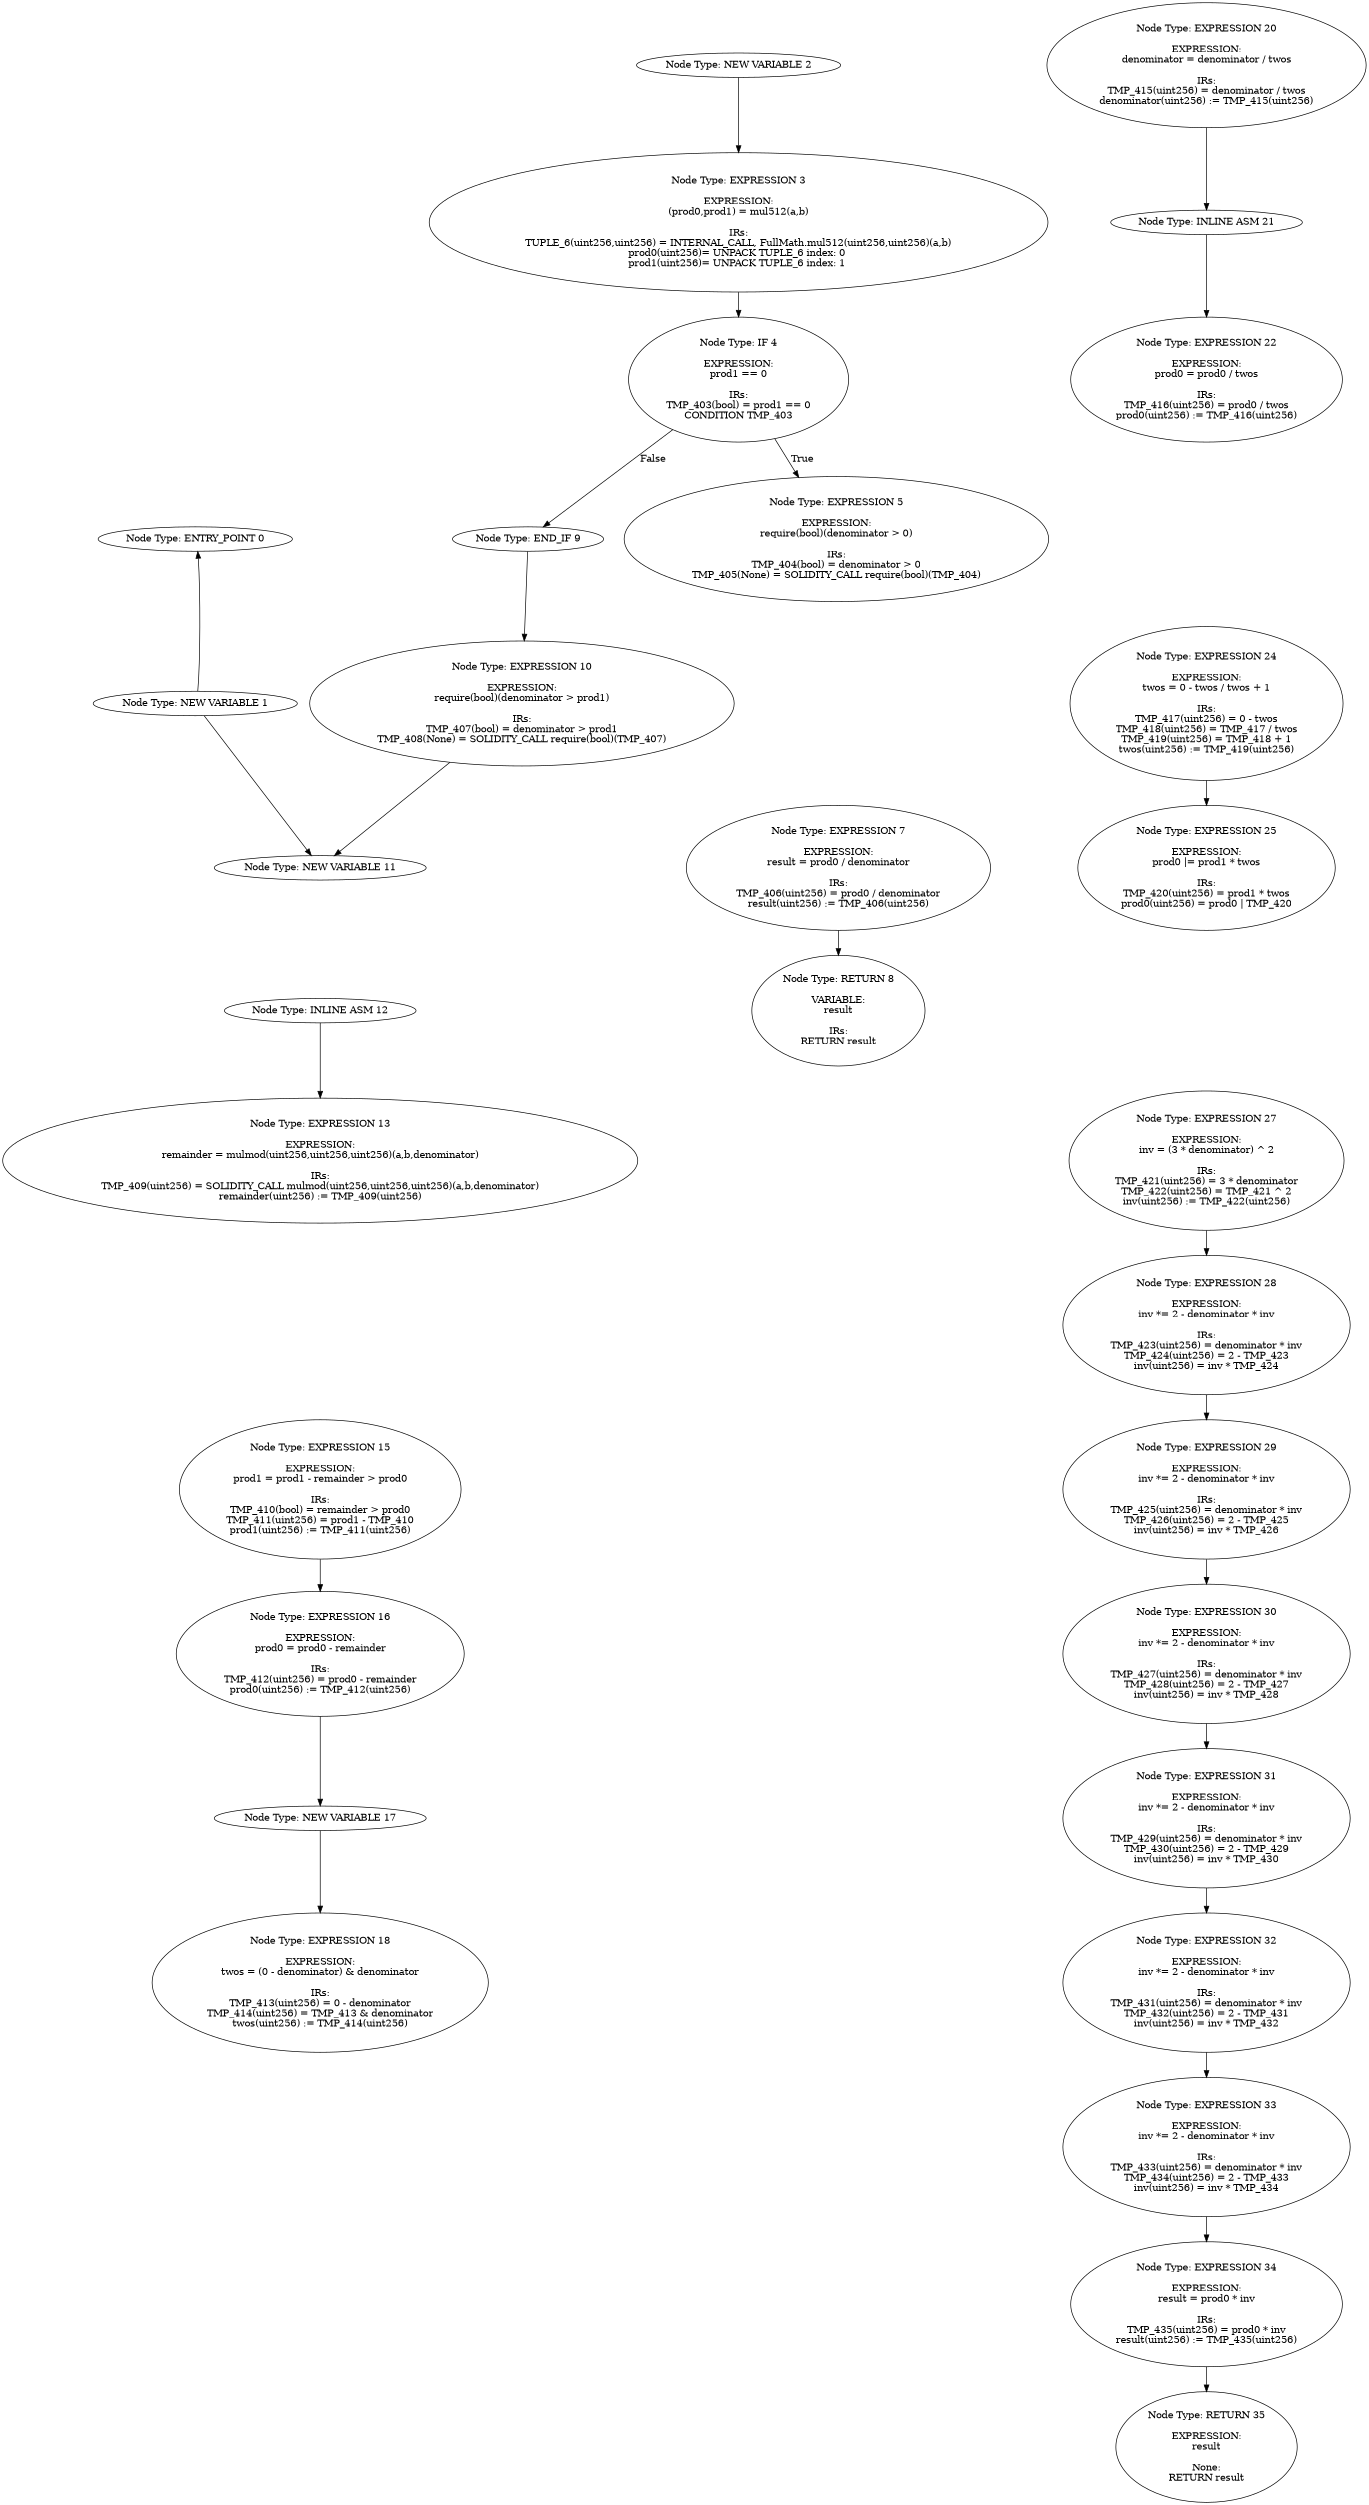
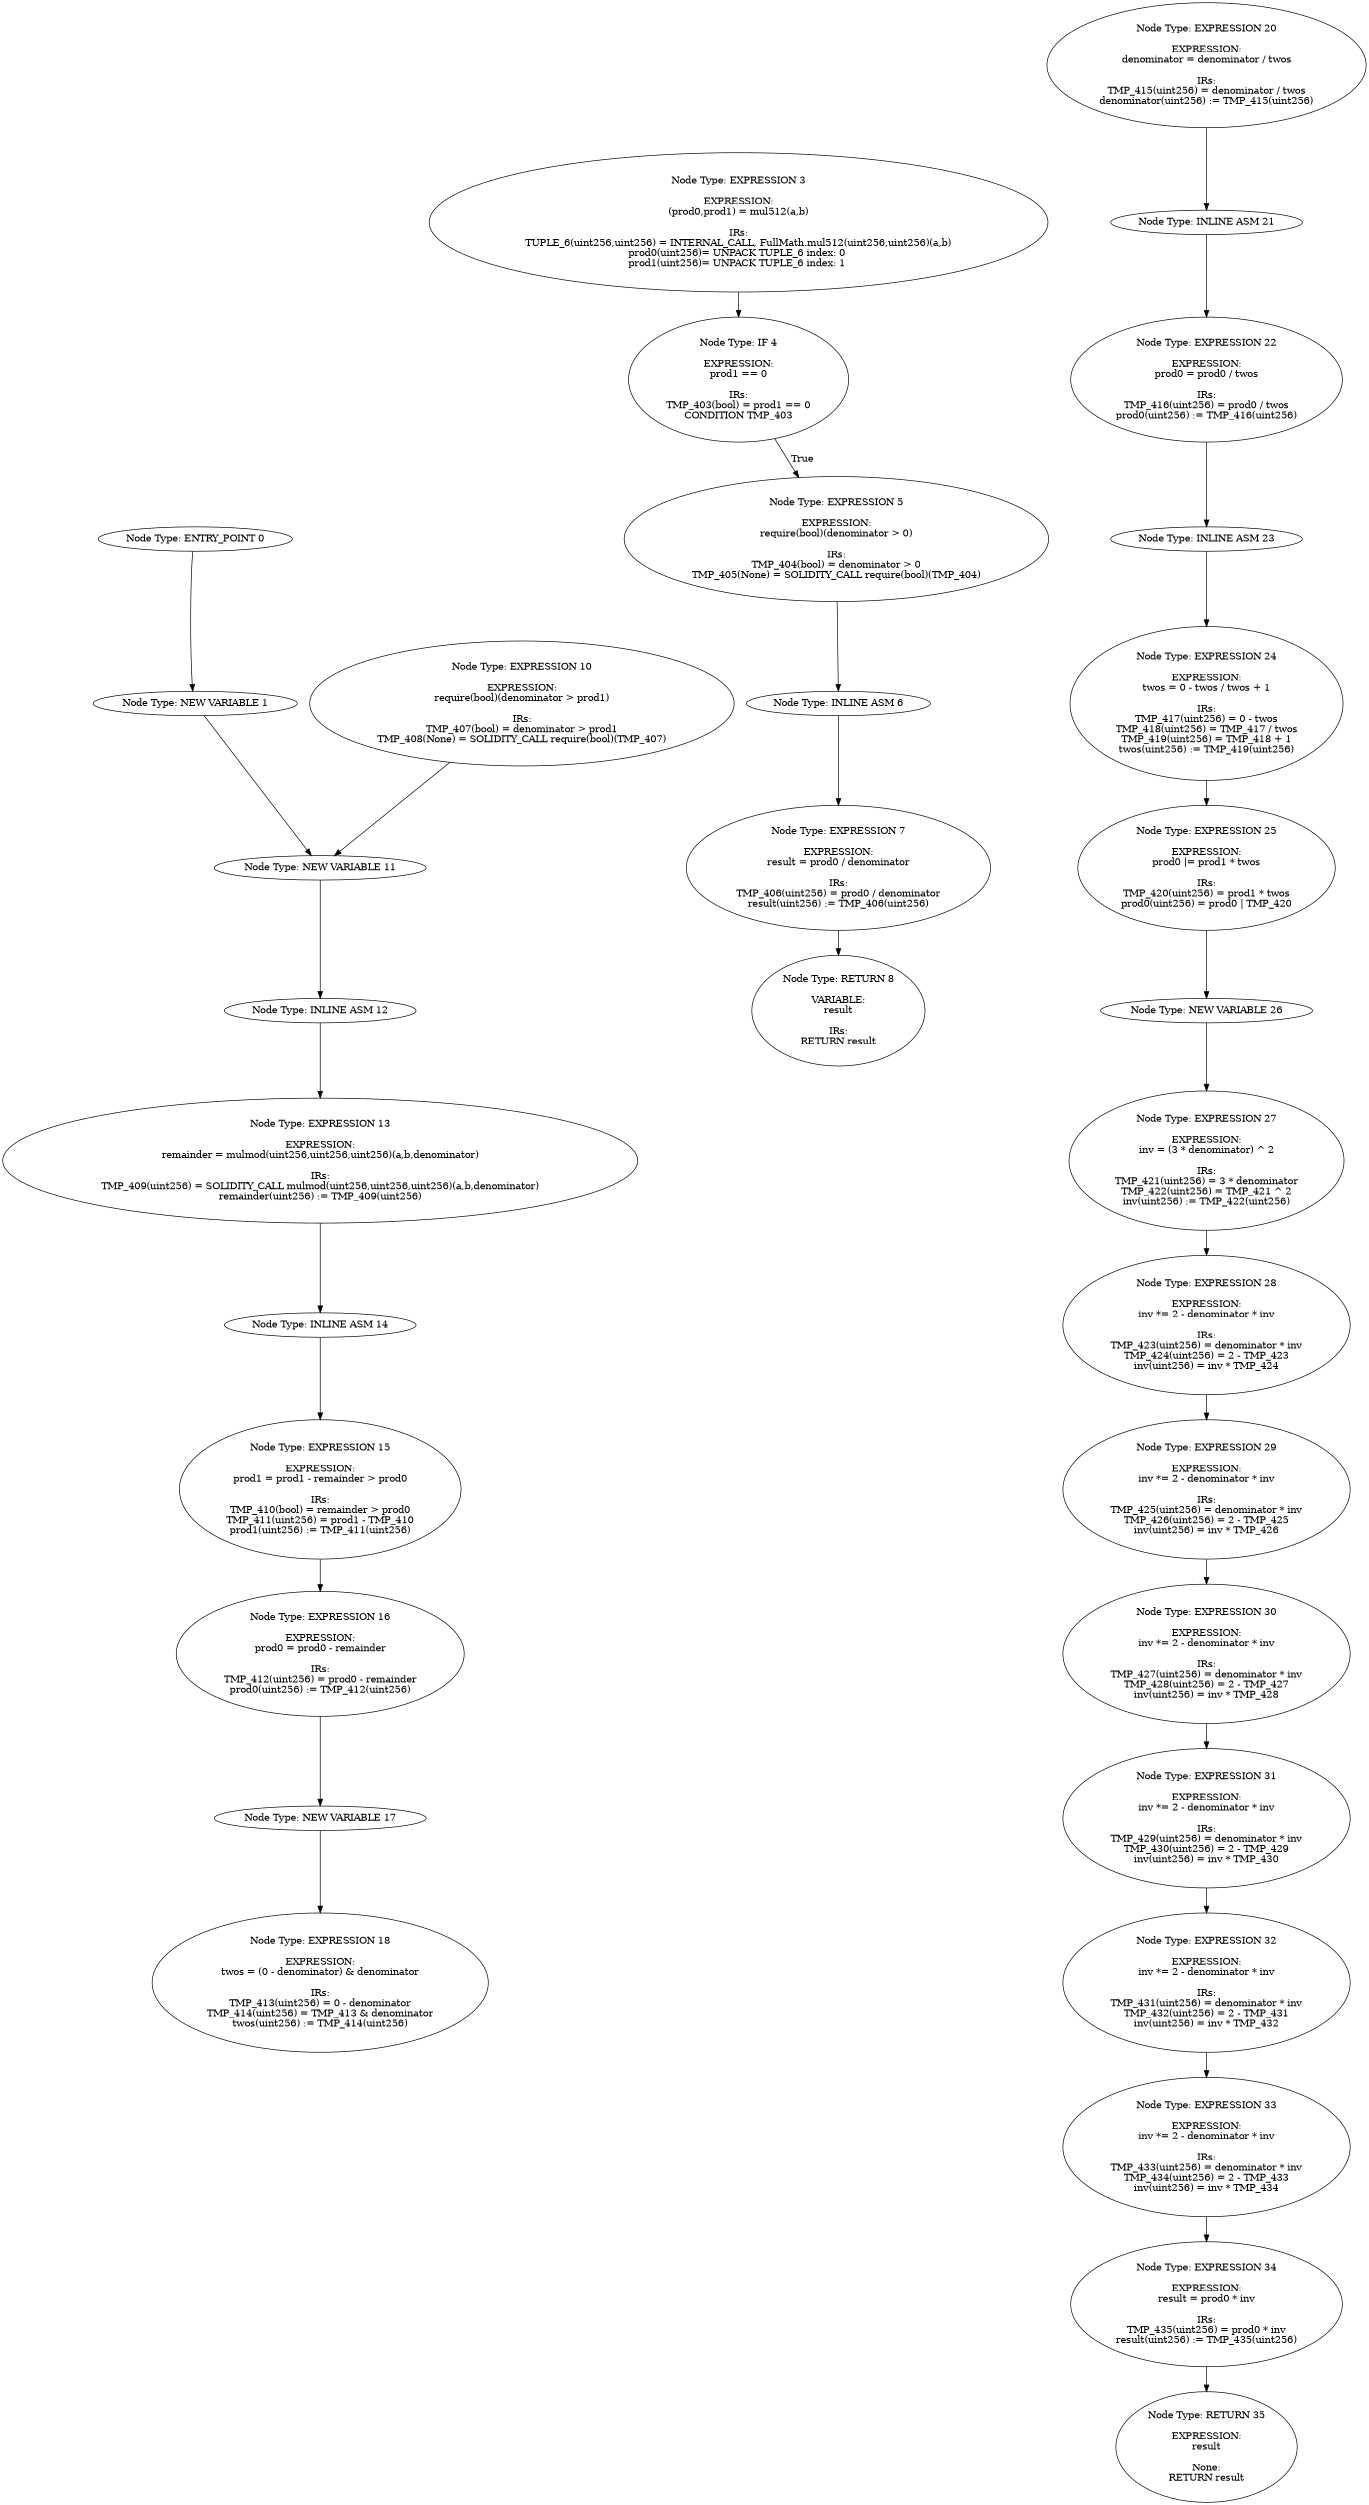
node "Node Type: NEW VARIABLE 2": removed
node "Node Type: END_IF 9": removed
node "Node Type: INLINE ASM 23": added
edge "Node Type: NEW VARIABLE 1" -> "Node Type: ENTRY_POINT 0": reversed
node "Node Type: INLINE ASM 6": added
edge "Node Type: NEW VARIABLE 11" -> "Node Type: INLINE ASM 12": added
node "Node Type: NEW VARIABLE 26": added
node "Node Type: INLINE ASM 14": added
